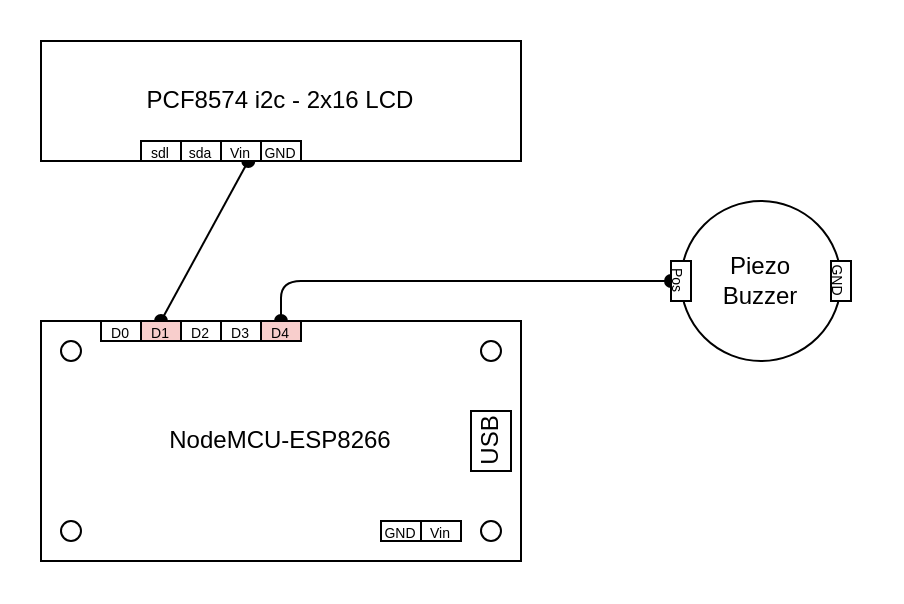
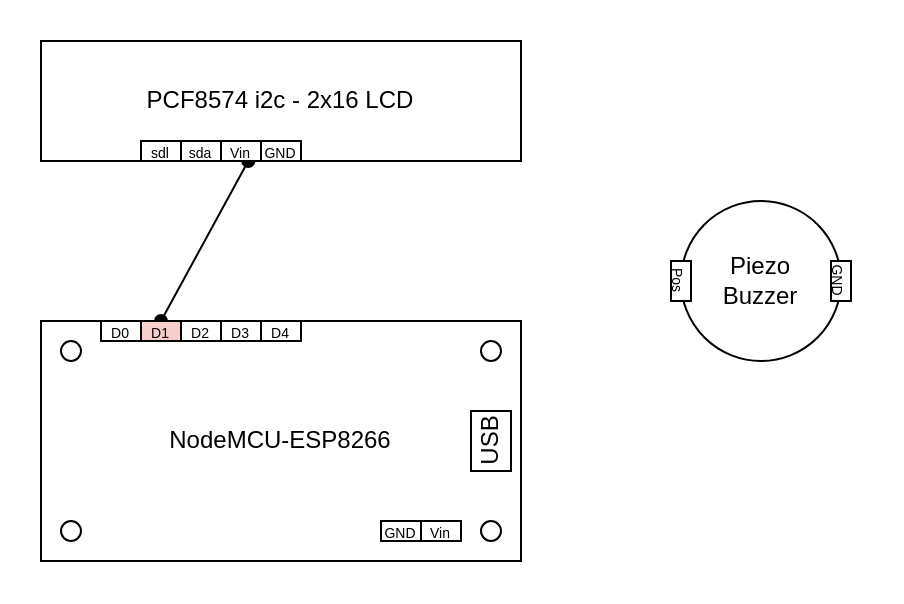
edge "Pos" -- "D4": removed
node "D4": fillcolor #f8cecc -> #ffffff
